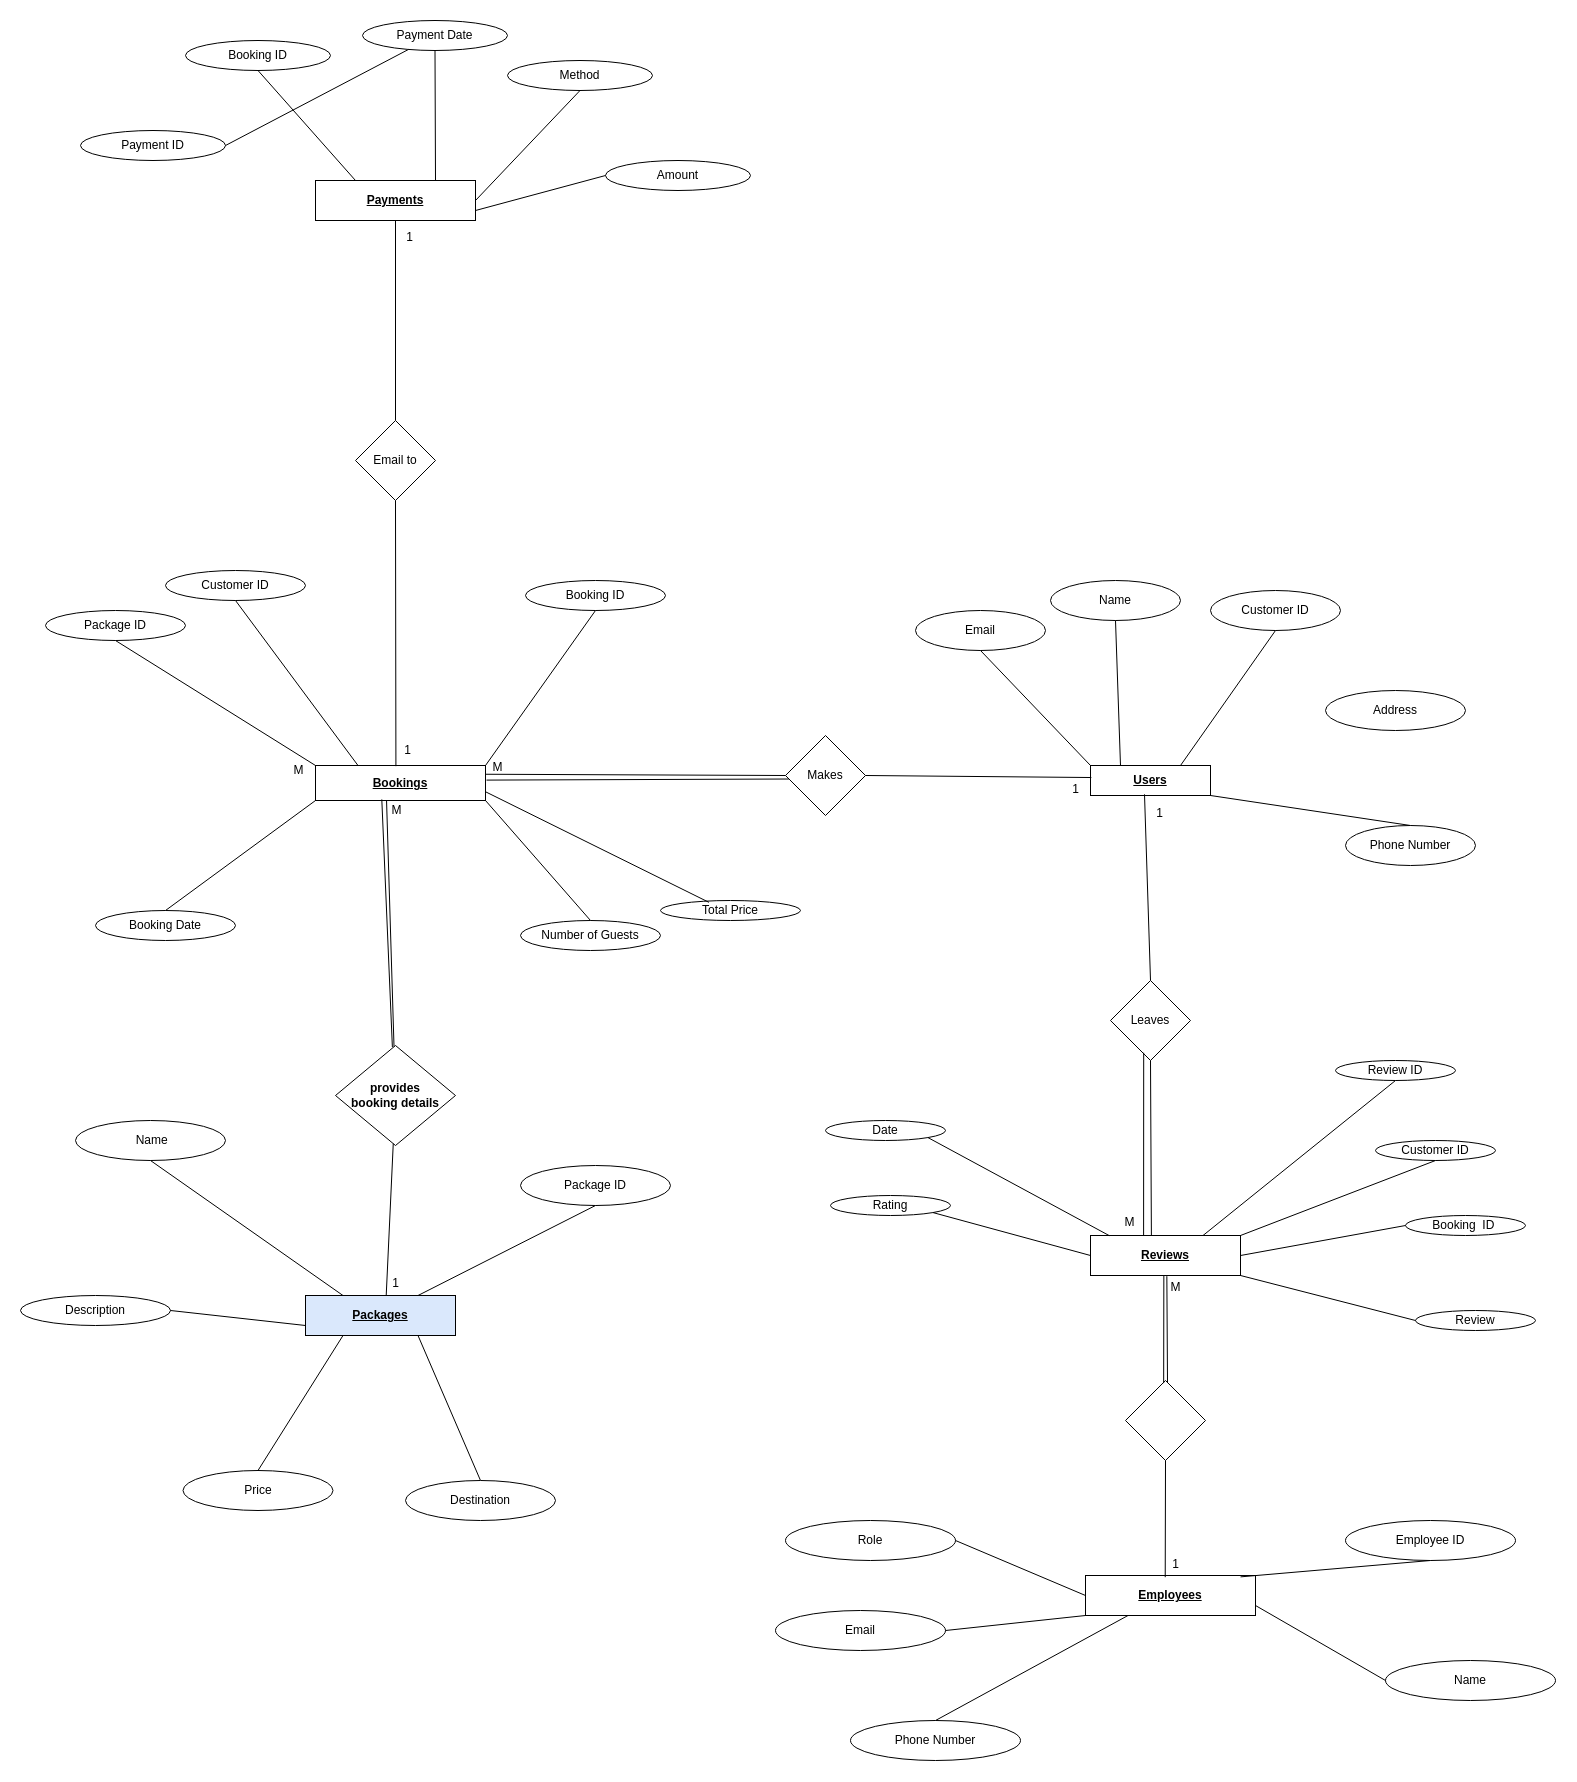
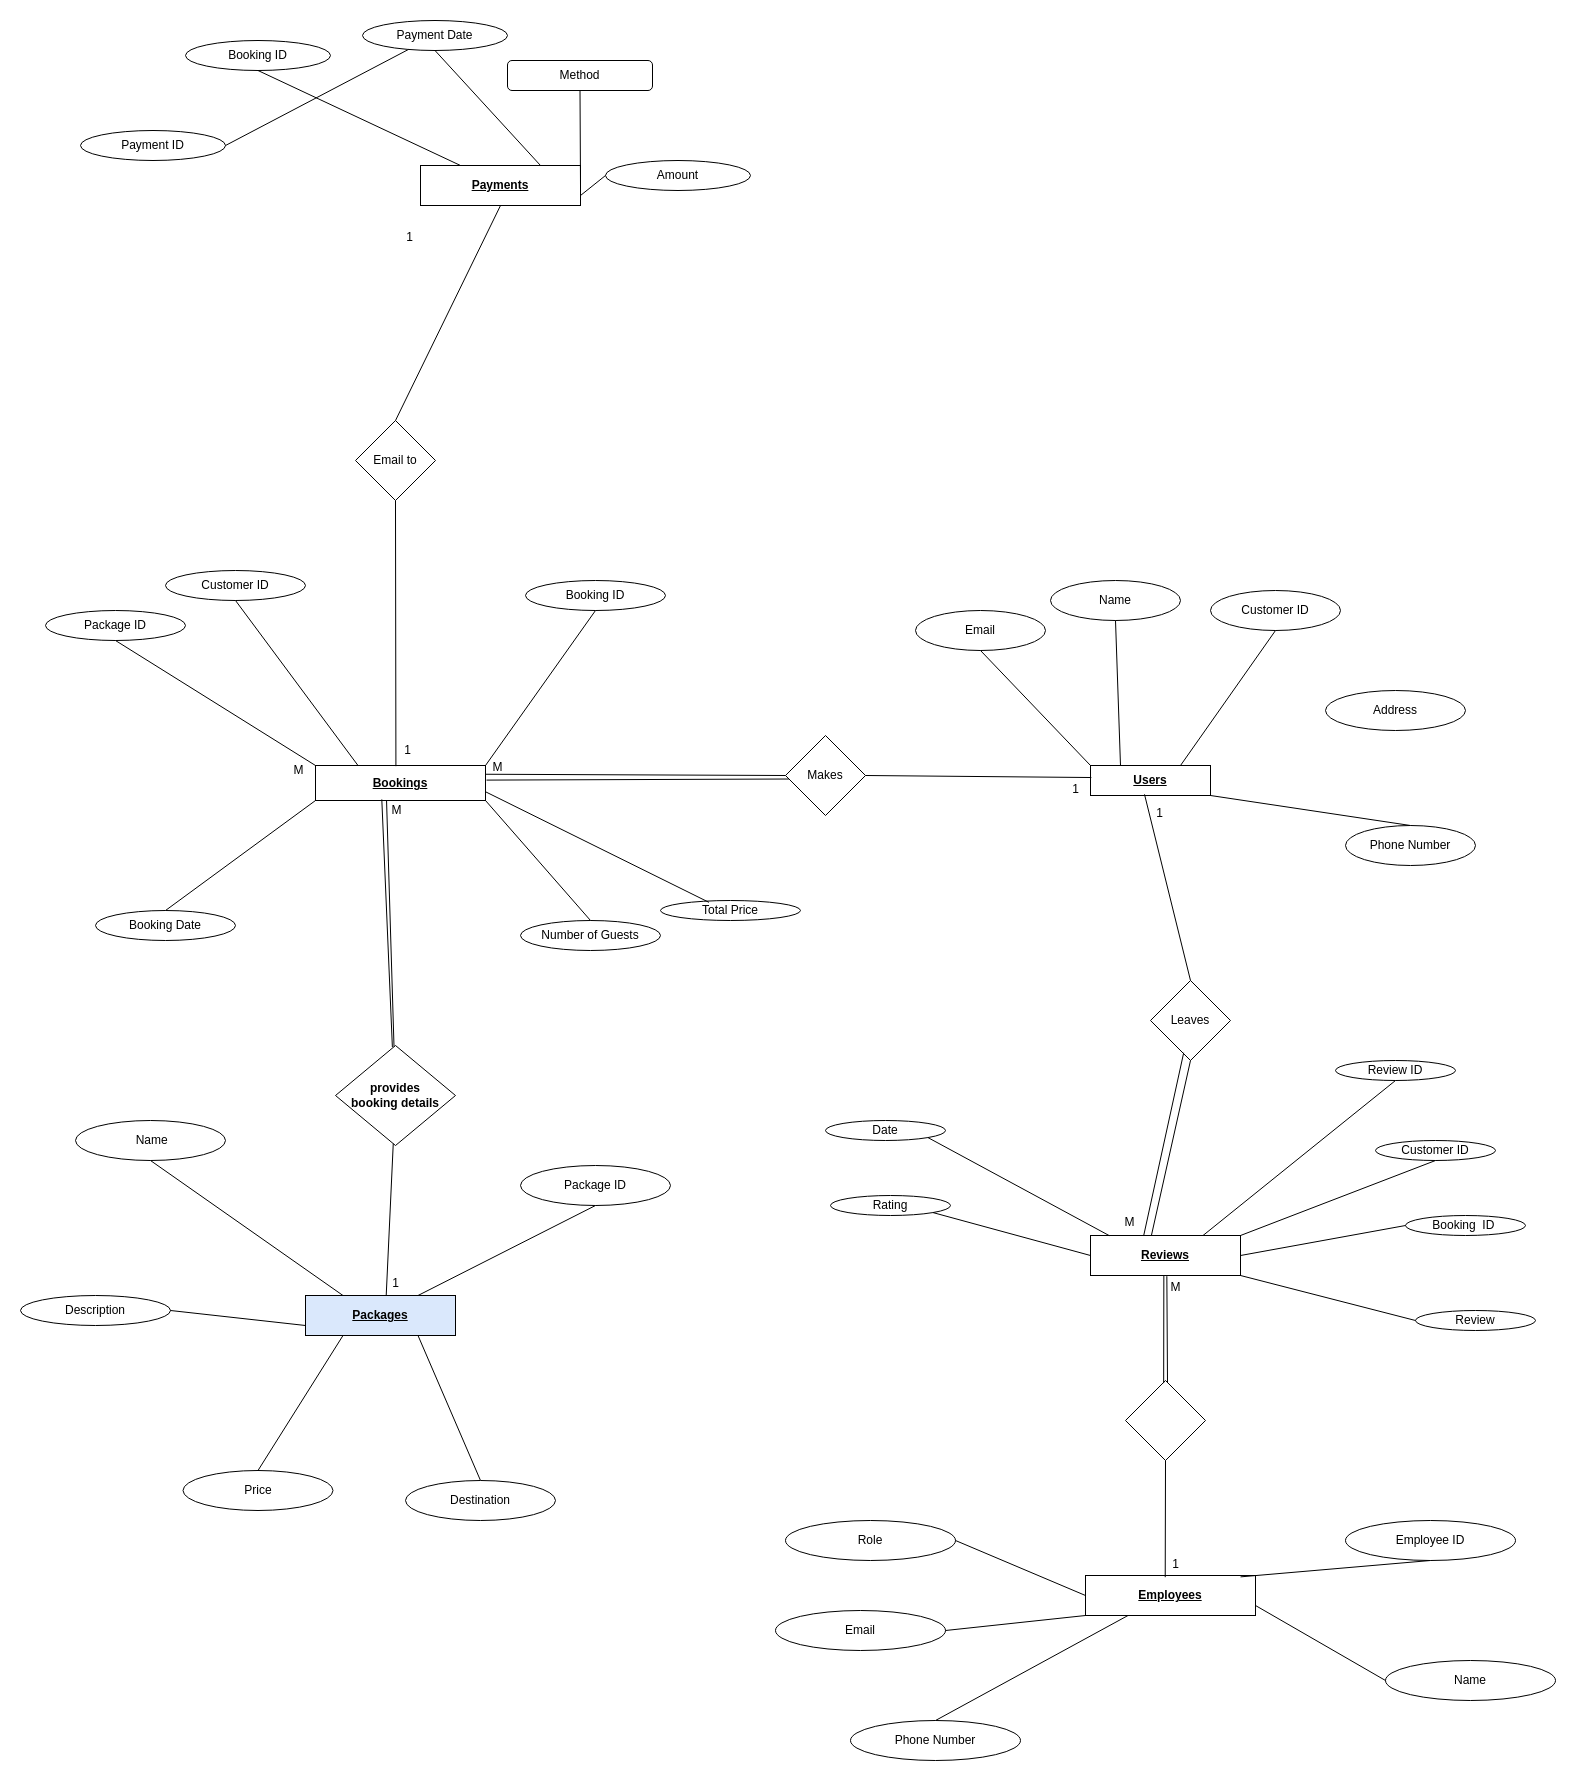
node "Method": shape ellipse -> rounded rectangle
node "Payments": moved (396, 201) -> (501, 186)
node "Leaves": moved (1151, 1021) -> (1191, 1021)
